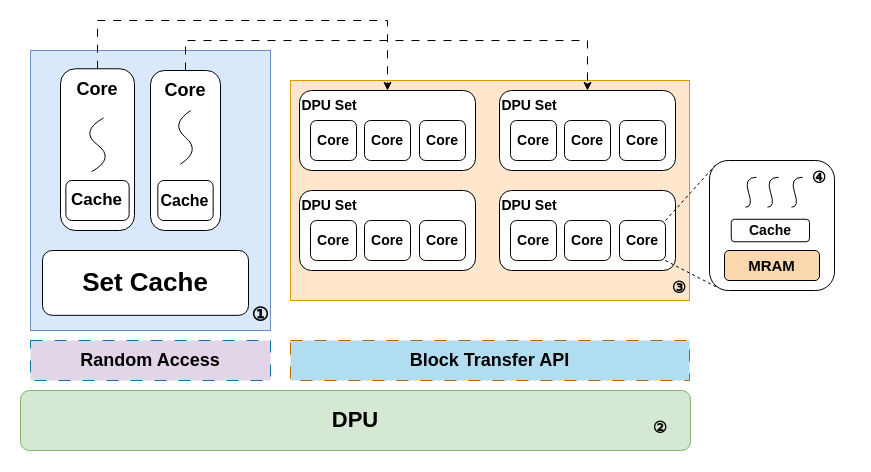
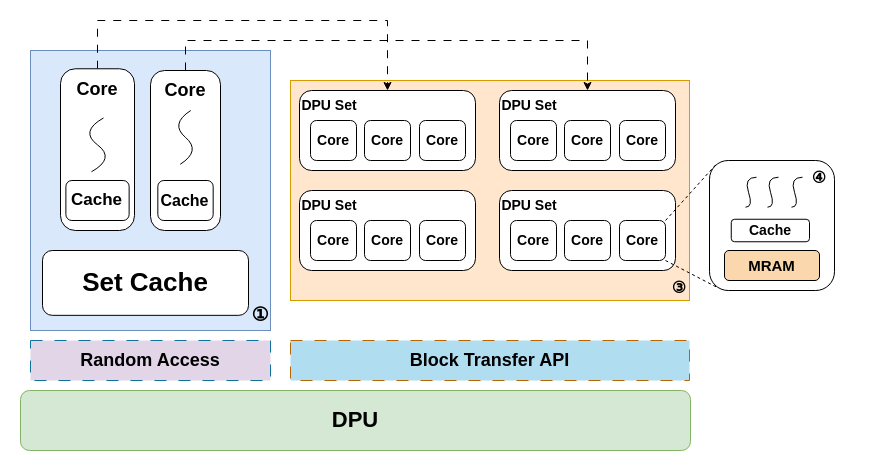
node "②": removed
